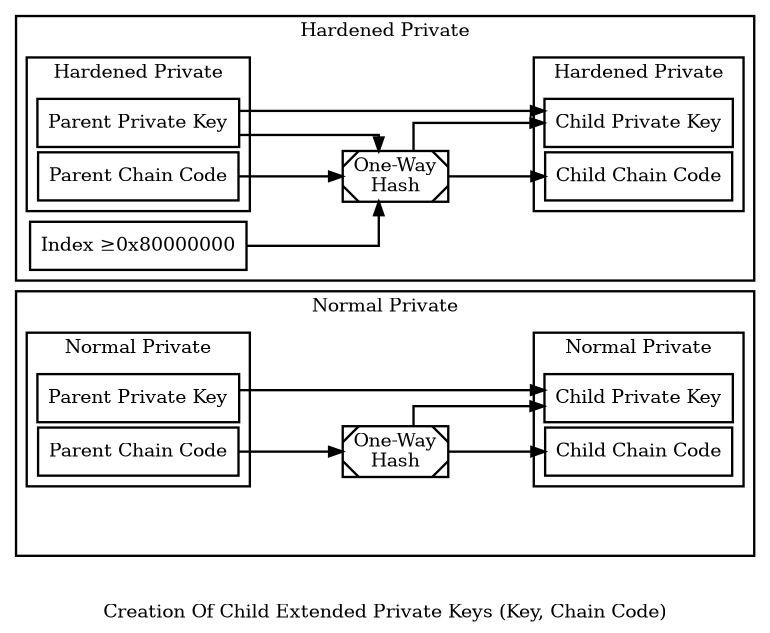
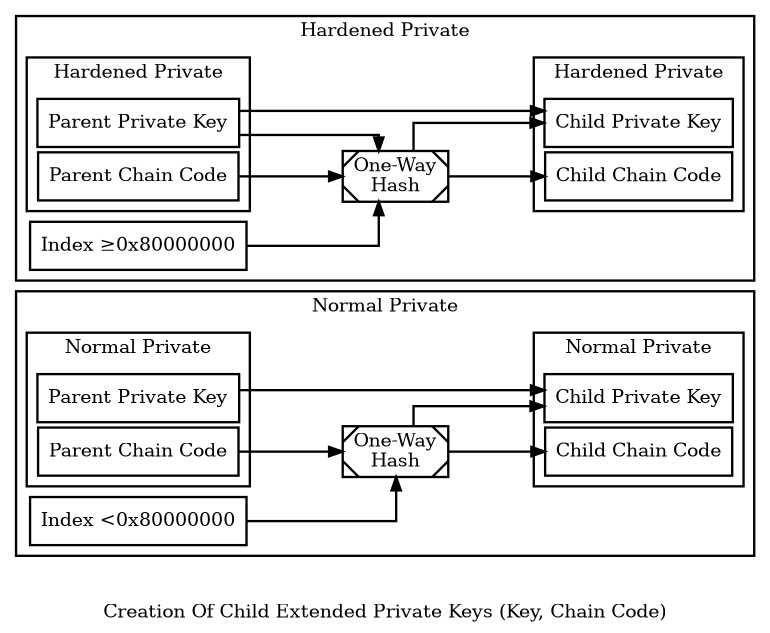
node "Index <0x80000000": added
